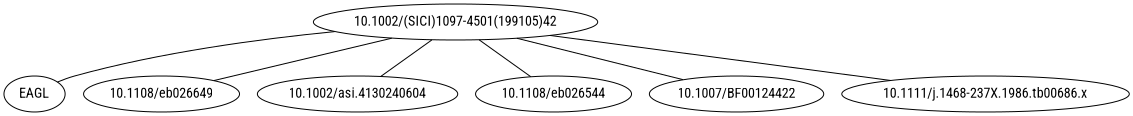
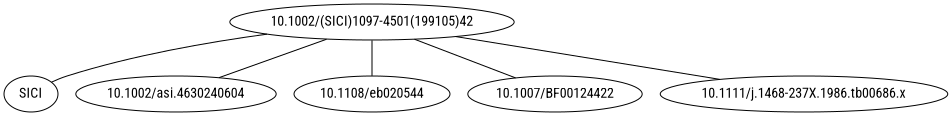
node "EAGL": label "EAGL" -> "SICI"
node "10.1108/eb026649": removed
node "10.1002/asi.4130240604": label "10.1002/asi.4130240604" -> "10.1002/asi.4630240604"
node "10.1108/eb026544": label "10.1108/eb026544" -> "10.1108/eb020544"
